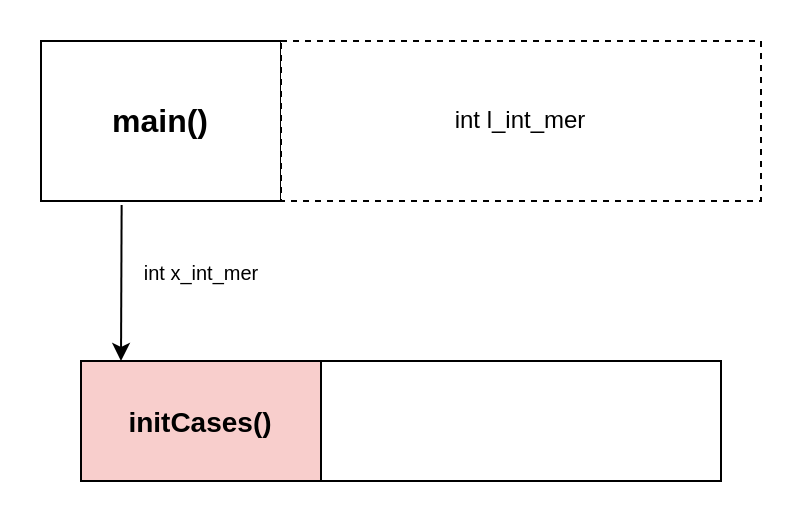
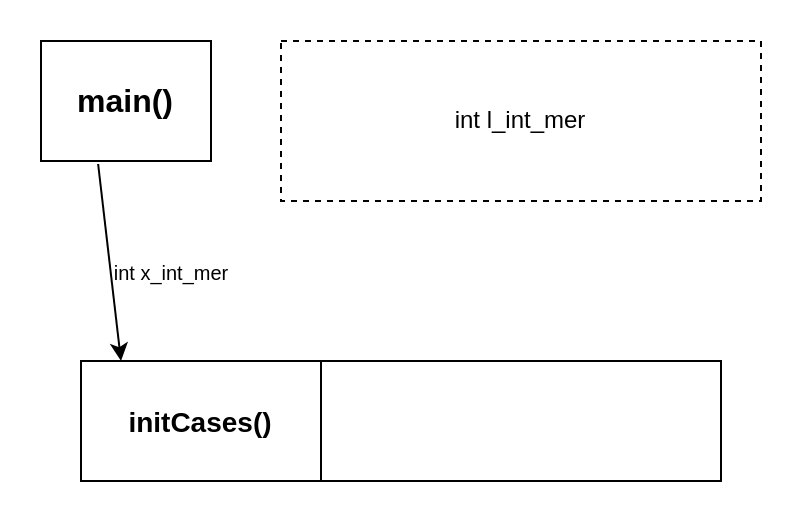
node "main()": size 240x160 -> 170x120
node "int x_int_mer": moved (201, 271) -> (171, 271)
node "initCases()": fillcolor #f8cecc -> #ffffff
